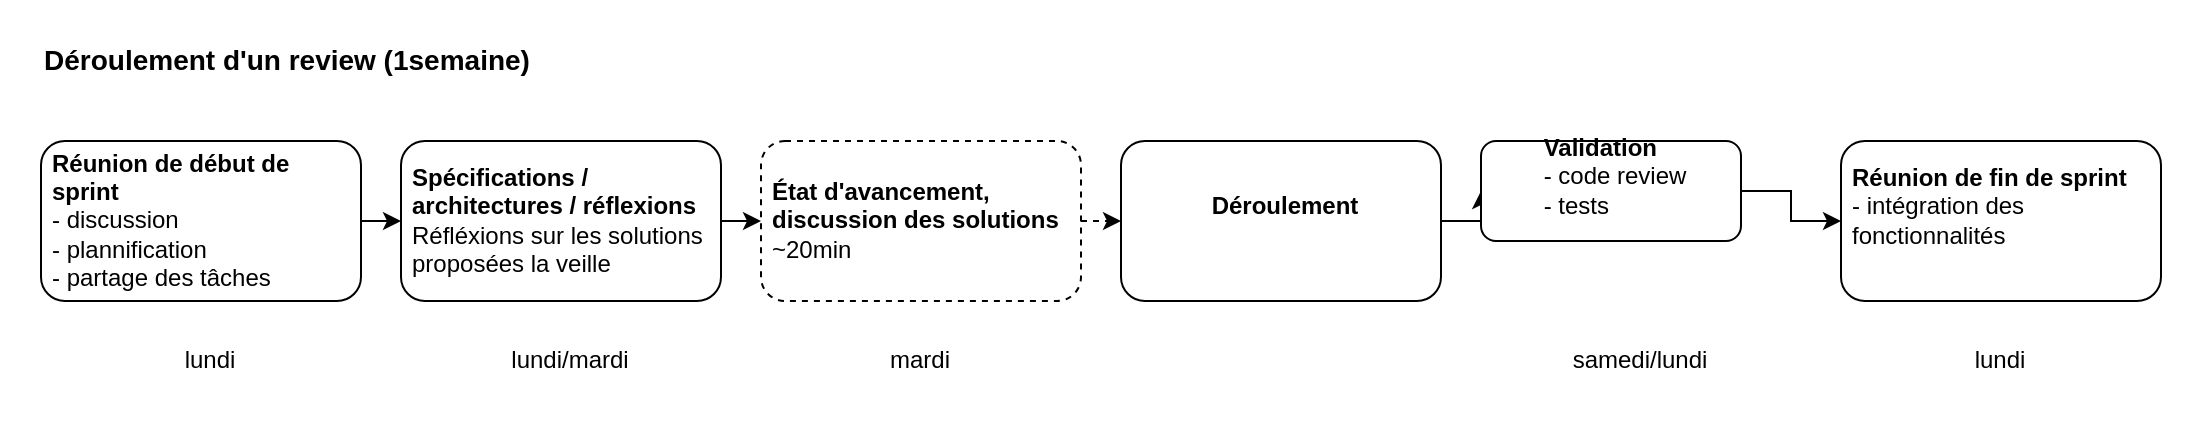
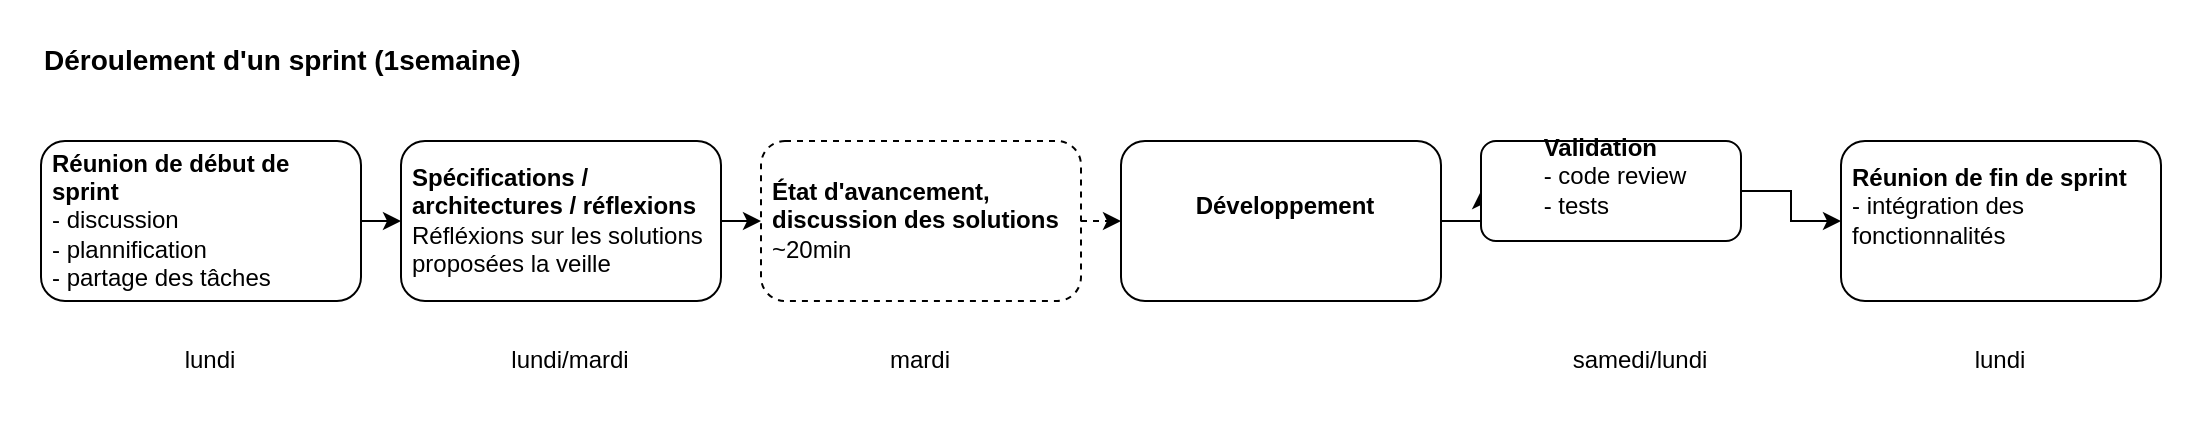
node "Déroulement d'un review (1semaine)": label "Déroulement d'un review (1semaine)" -> "Déroulement d'un sprint (1semaine)"
node "Déroulement": label "Déroulement" -> "Développement"
